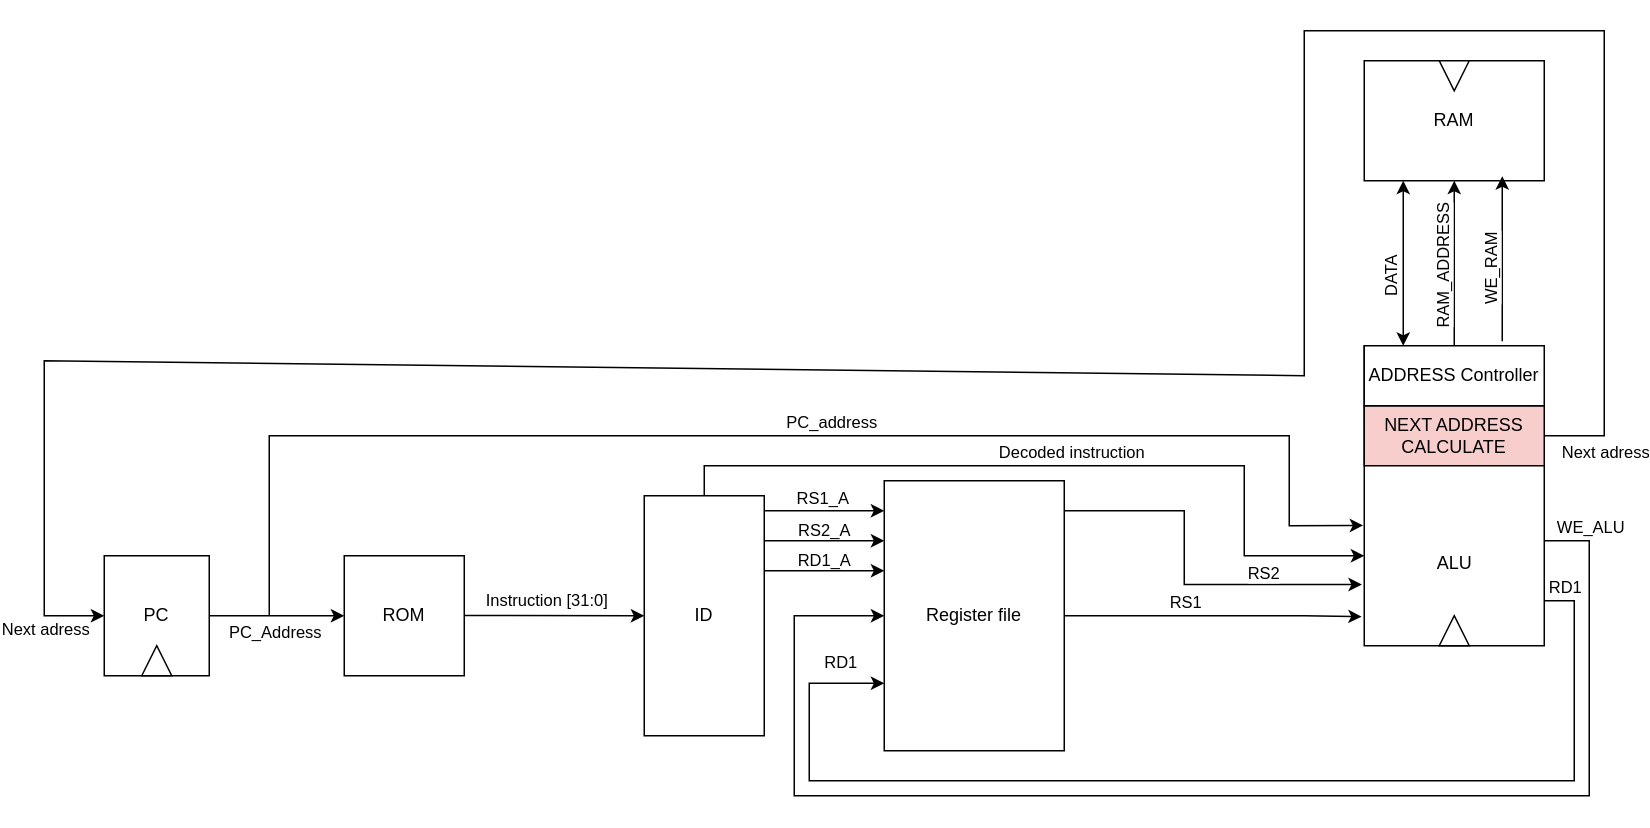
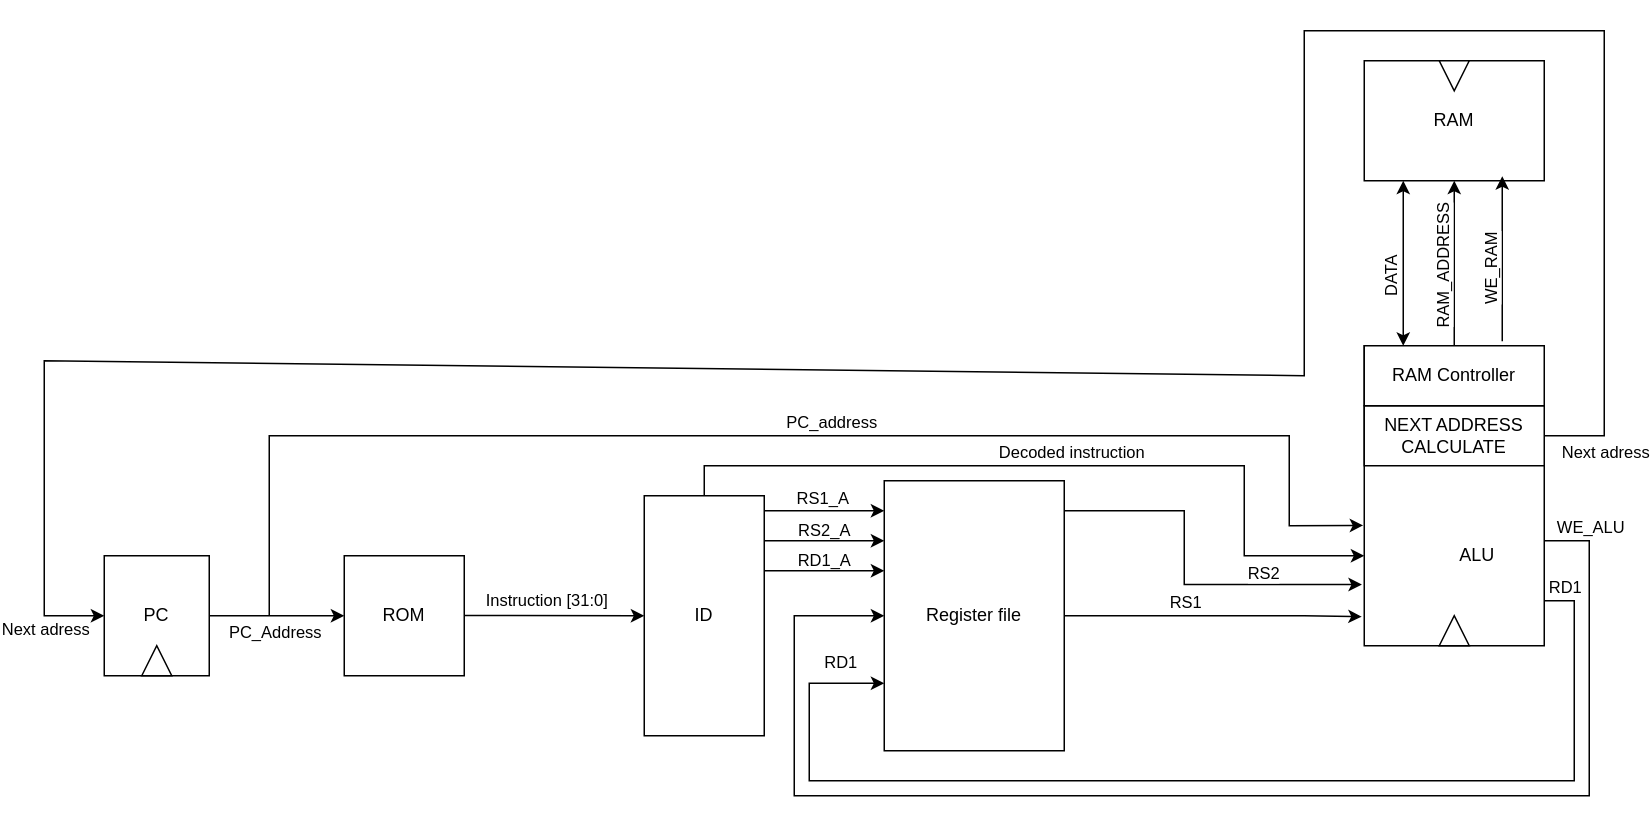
node "ADDRESS Controller": label "ADDRESS Controller" -> "RAM Controller"
node "NEXT ADDRESS CALCULATE": fillcolor #f8cecc -> #ffffff
node "ALU": moved (1454, 563) -> (1477, 556)
